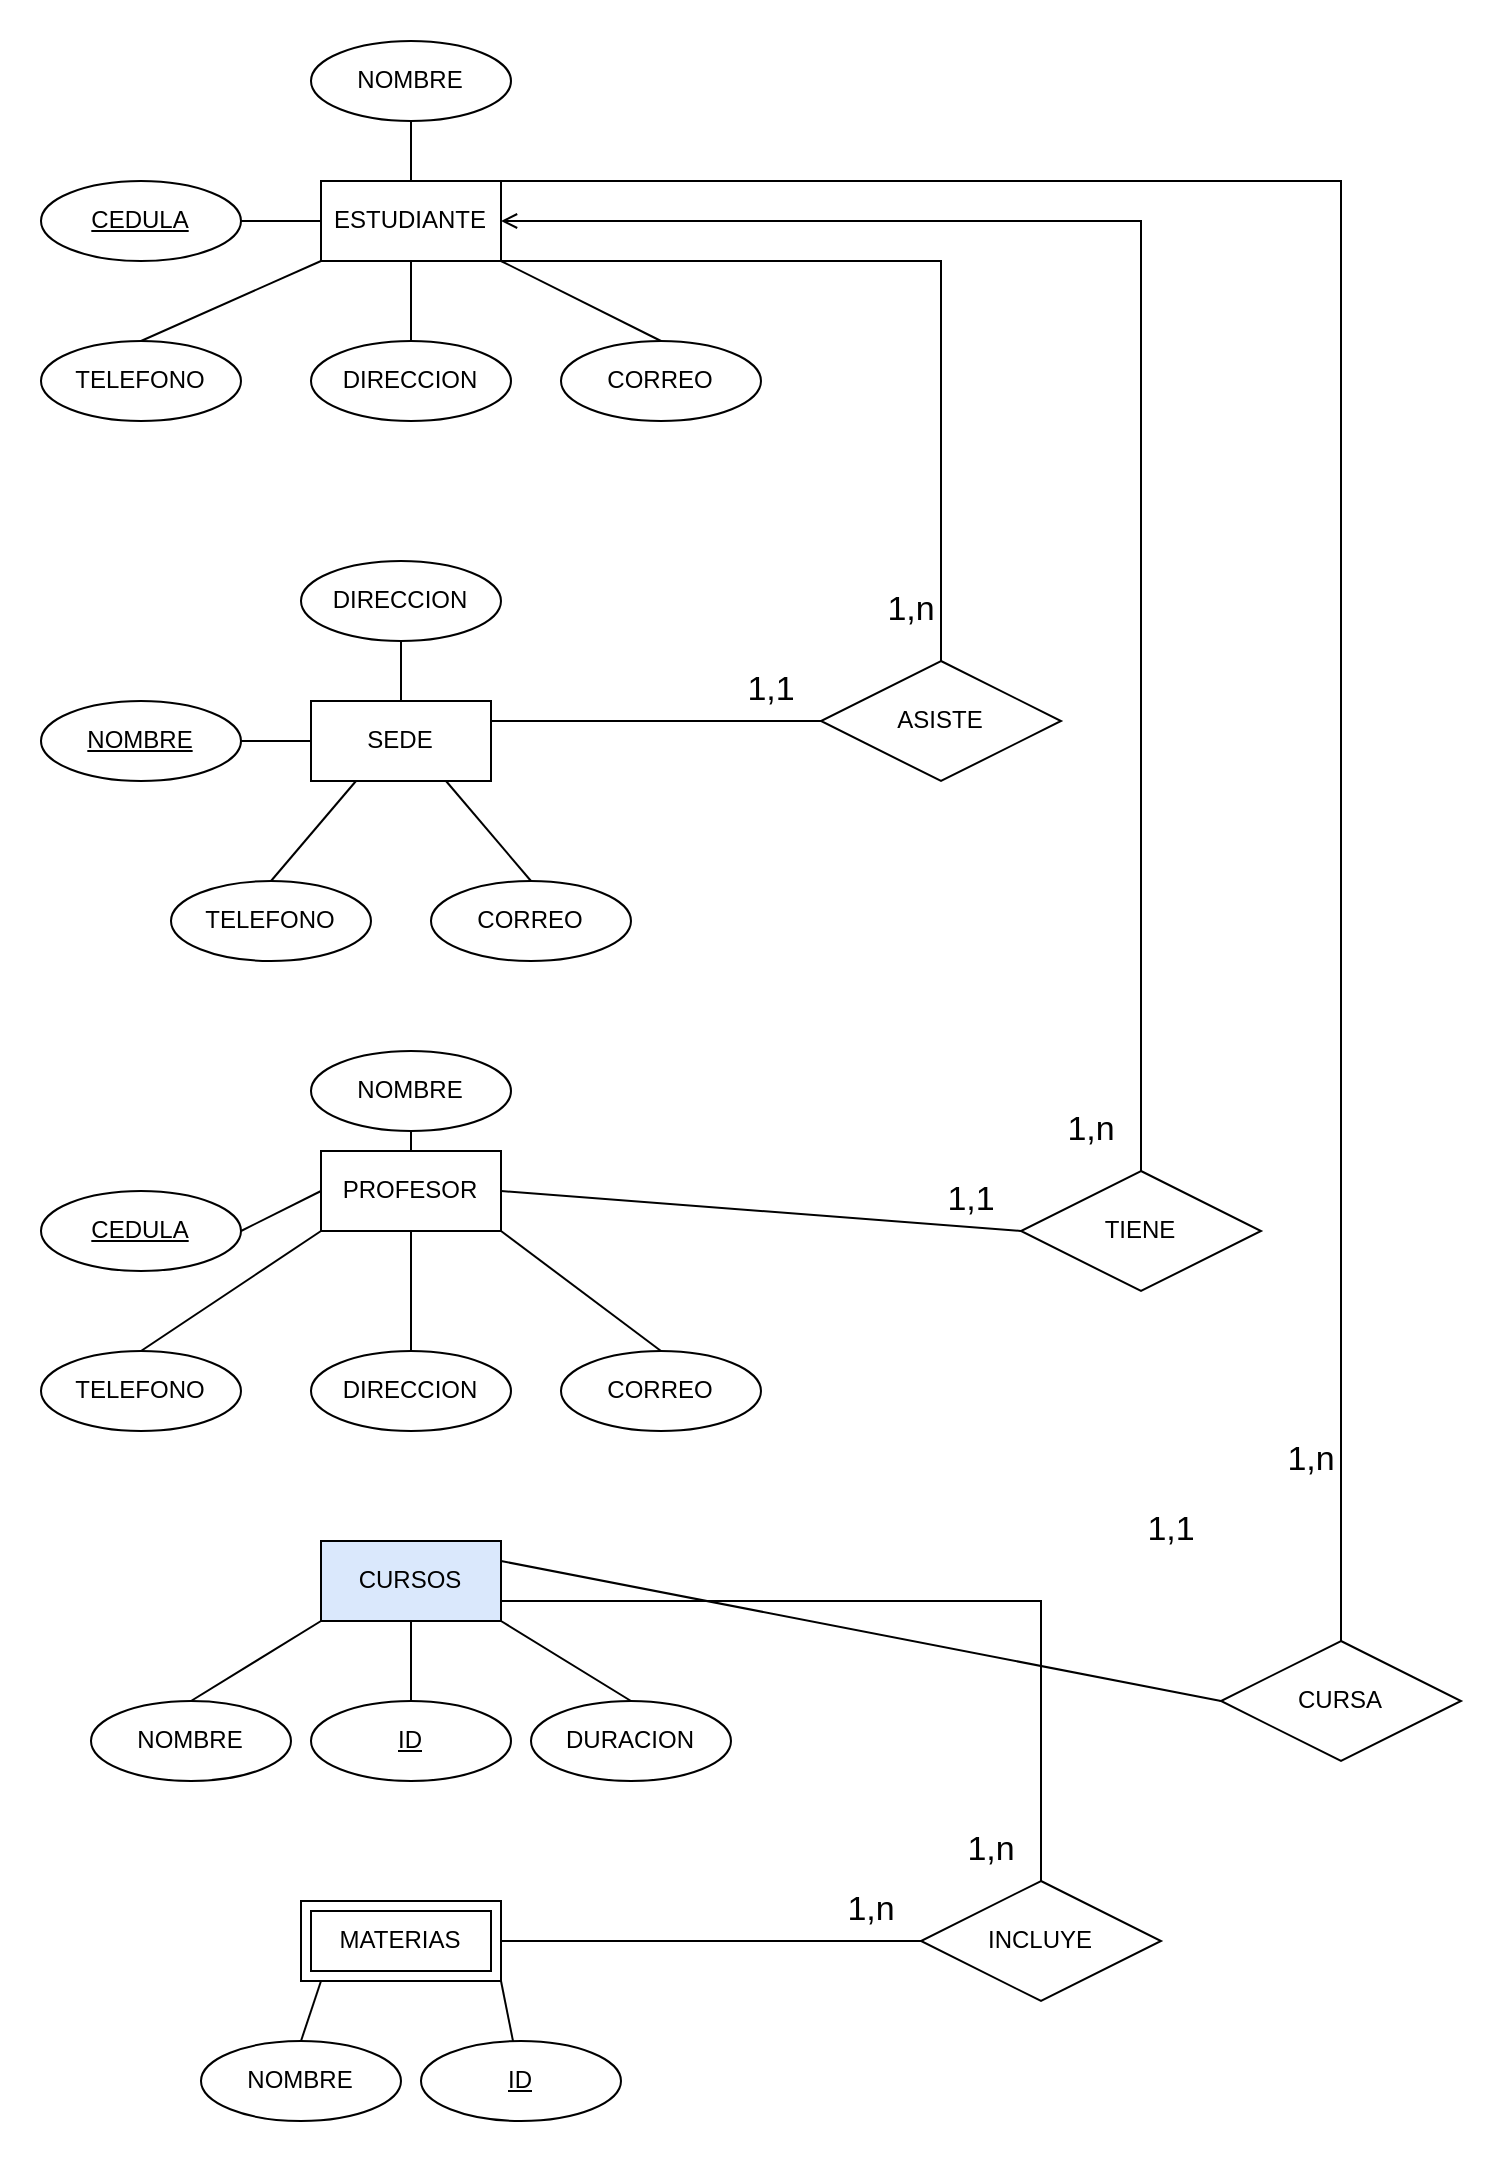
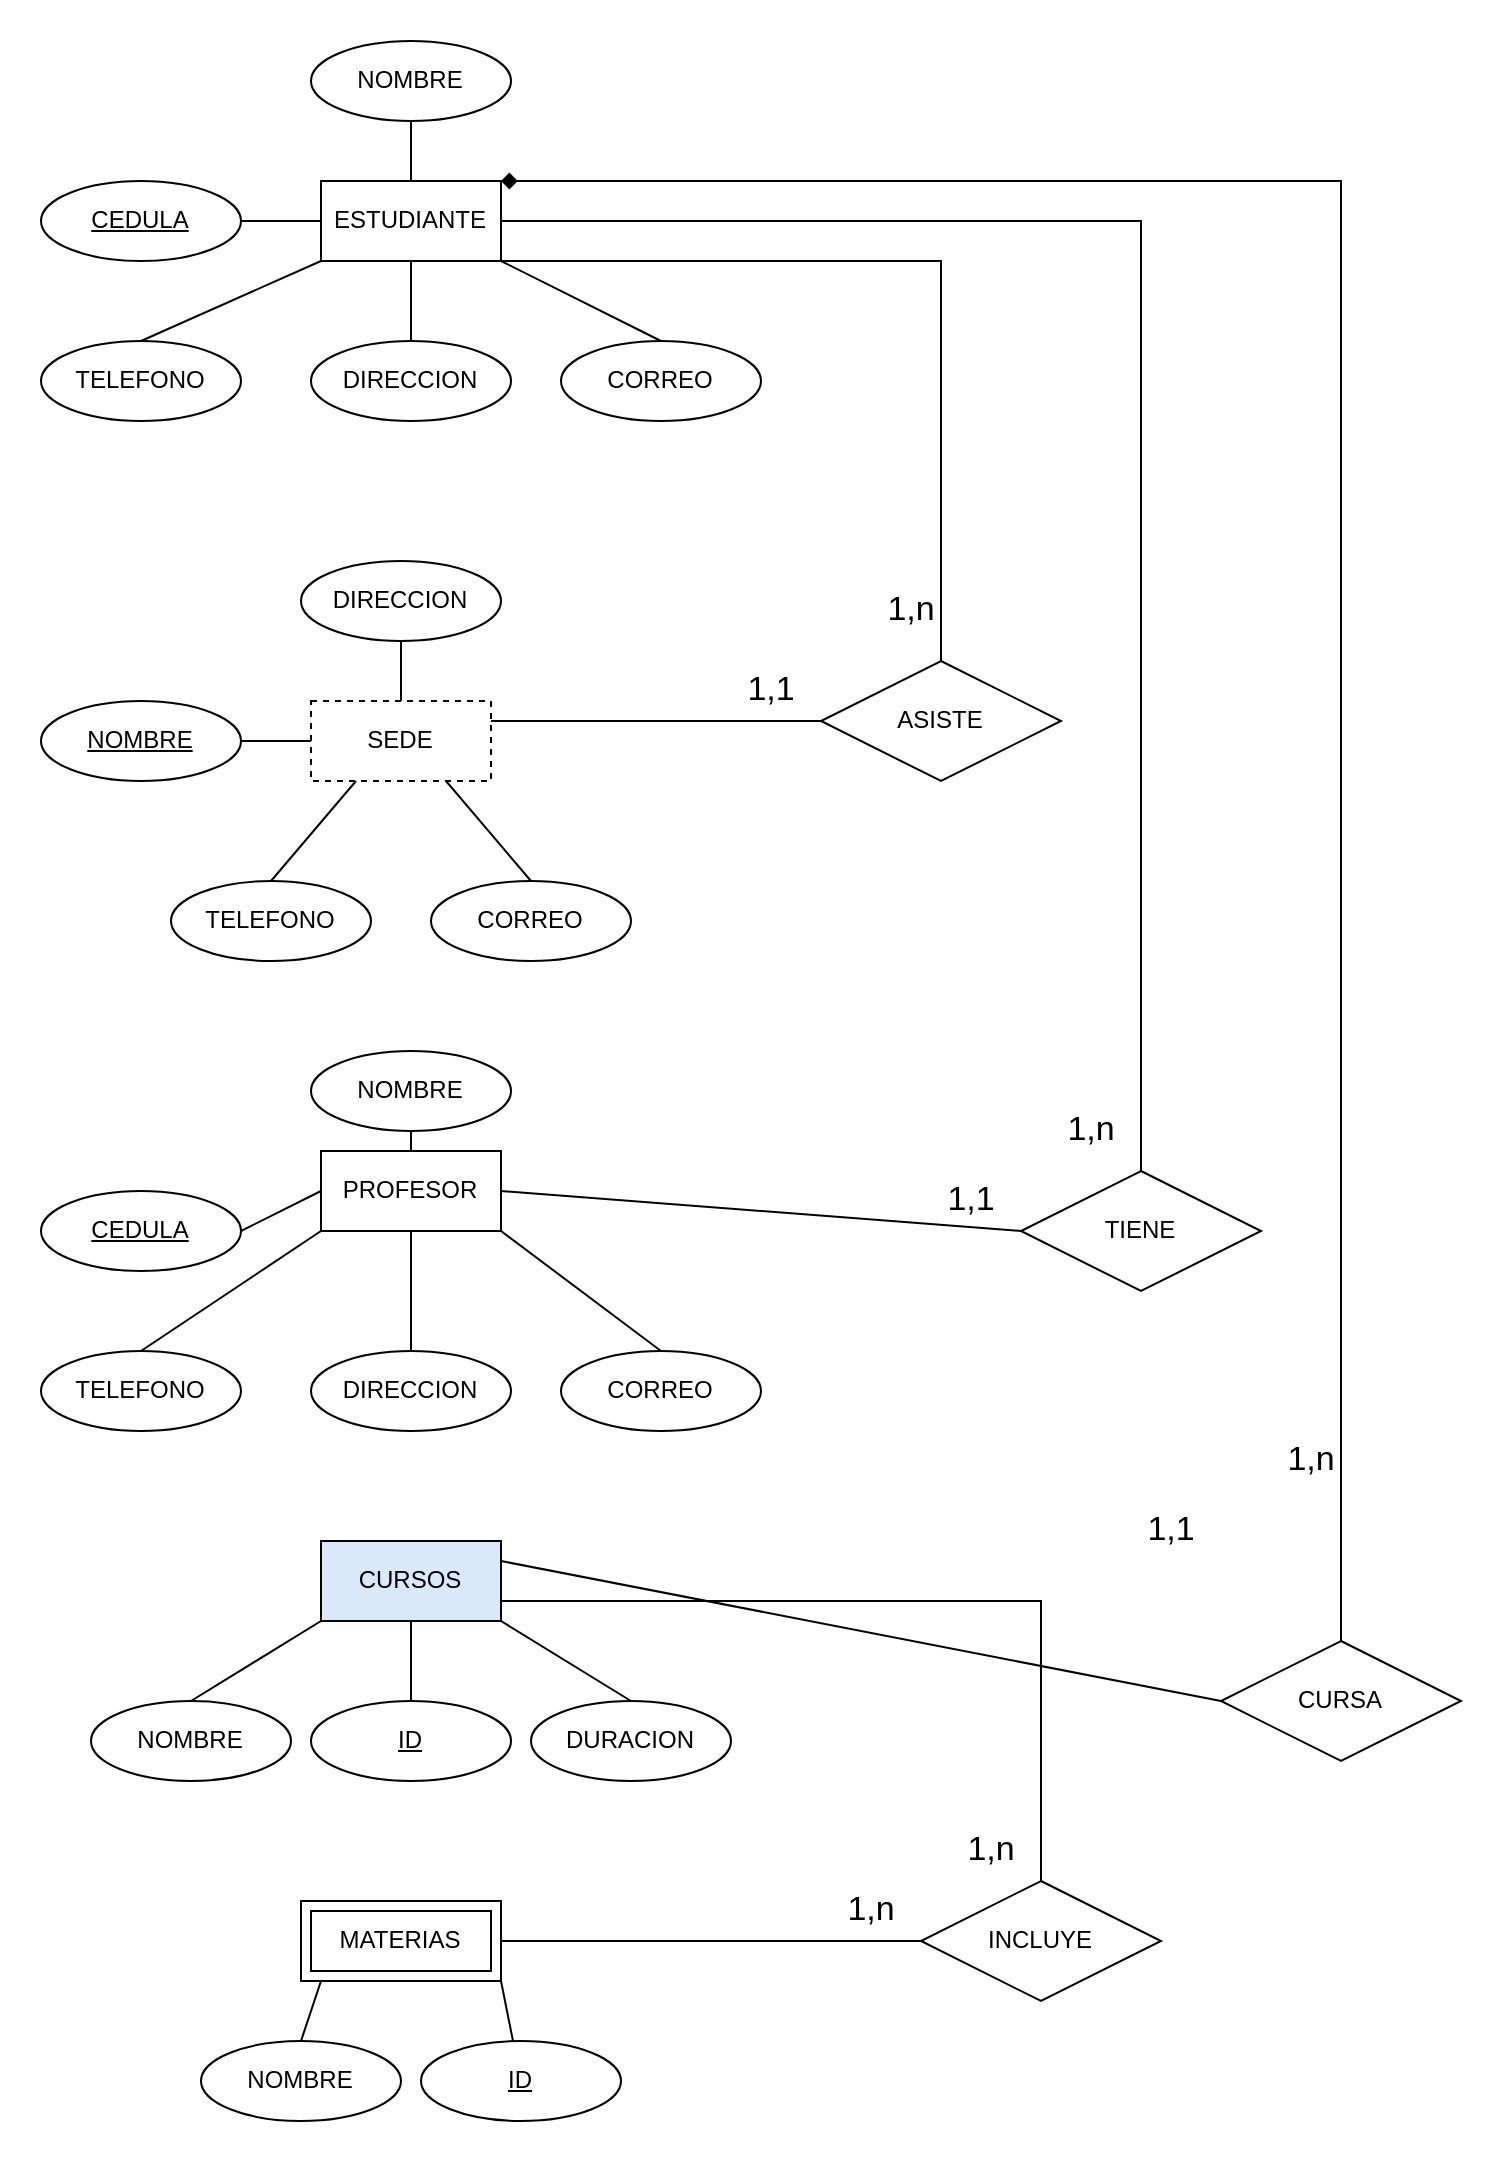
edge "ESTUDIANTE" -- "CURSA": arrowhead none -> diamond
edge "TIENE" -> "ESTUDIANTE": arrowhead open -> none
node "SEDE": style solid -> dashed
